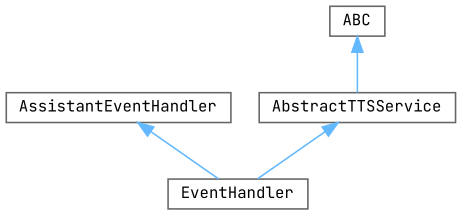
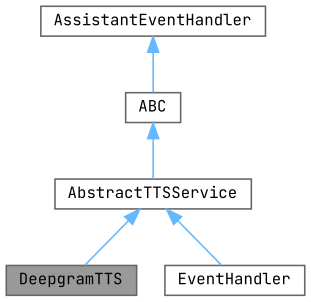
edge "EventHandler" -> "AssistantEventHandler": now "ABC" -> "AssistantEventHandler"
node "DeepgramTTS": added
